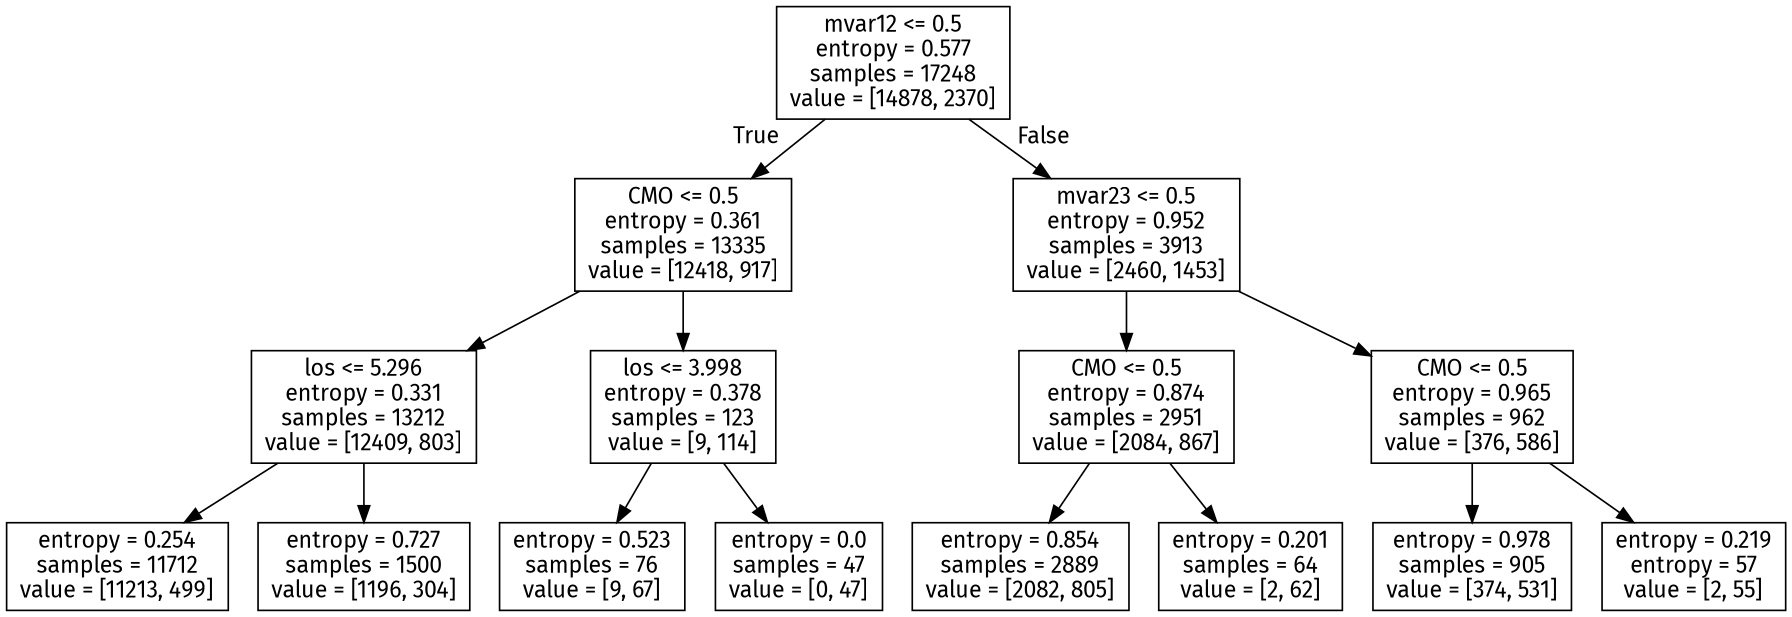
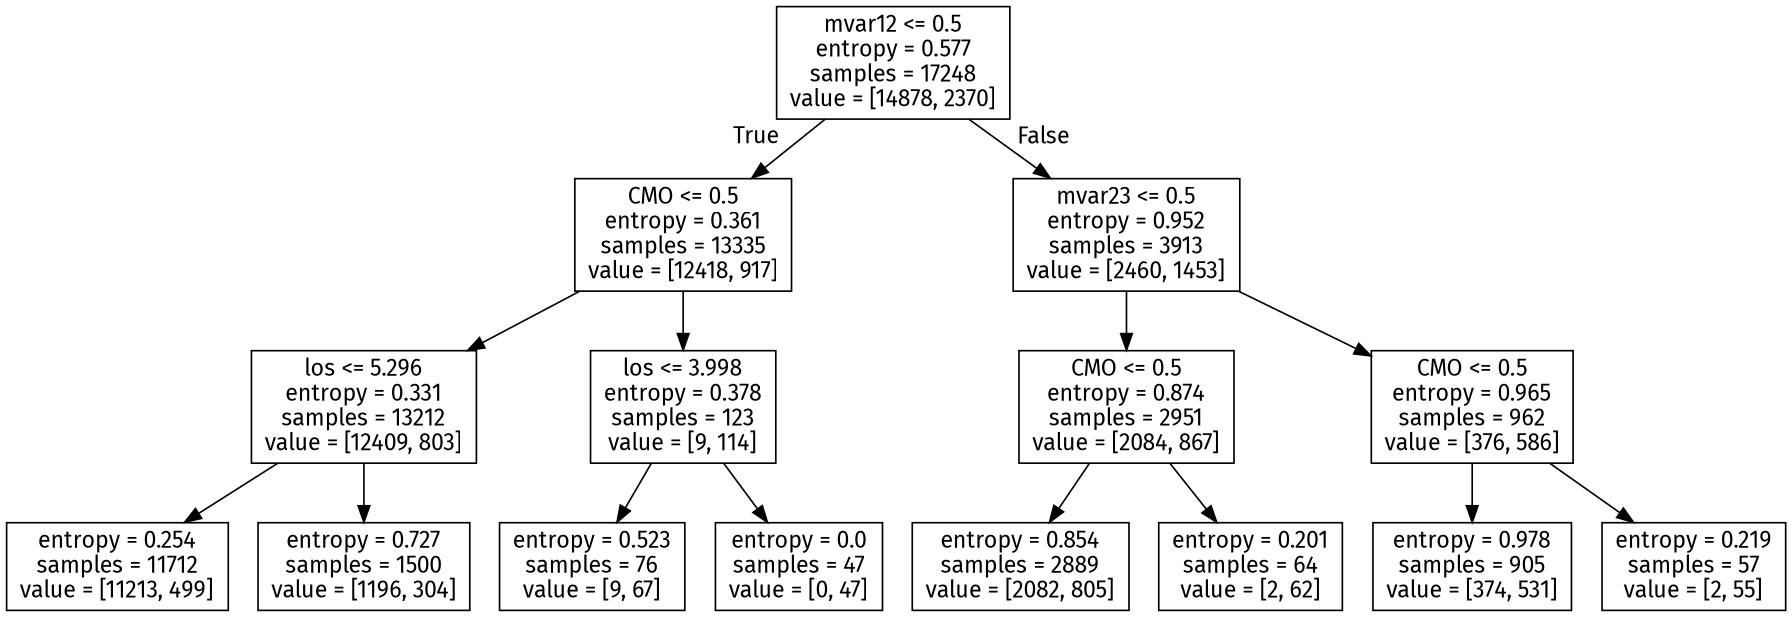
node "entropy = 0.219 entropy = 57 value = [2, 55]": label "entropy = 0.219 entropy = 57 value = [2, 55]" -> "entropy = 0.219 samples = 57 value = [2, 55]"
